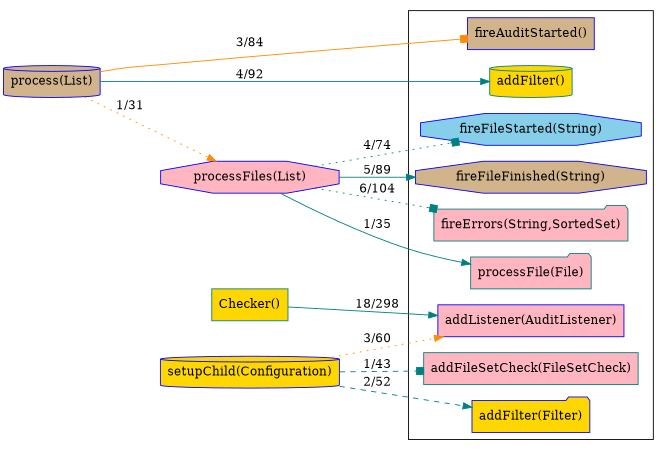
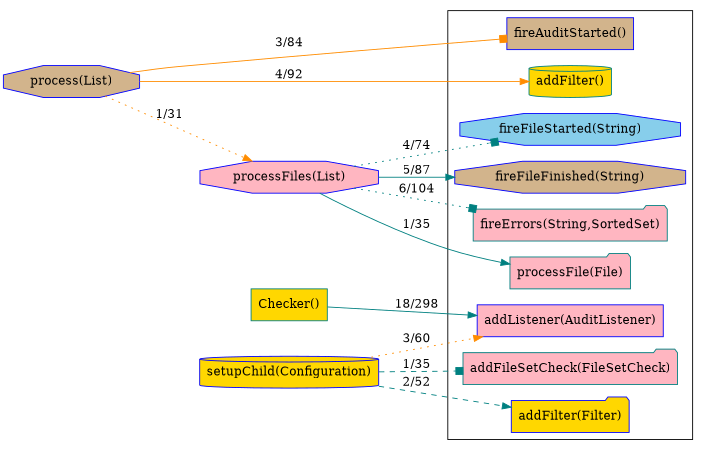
node "process(List)": shape cylinder -> octagon
edge "process(List)" -> "addFilter()": color teal -> darkorange
edge "processFiles(List)" -> "fireFileFinished(String)": label "5/89" -> "5/87"
edge "setupChild(Configuration)" -> "addFileSetCheck(FileSetCheck)": label "1/43" -> "1/35"
node "addFileSetCheck(FileSetCheck)": shape box -> folder
